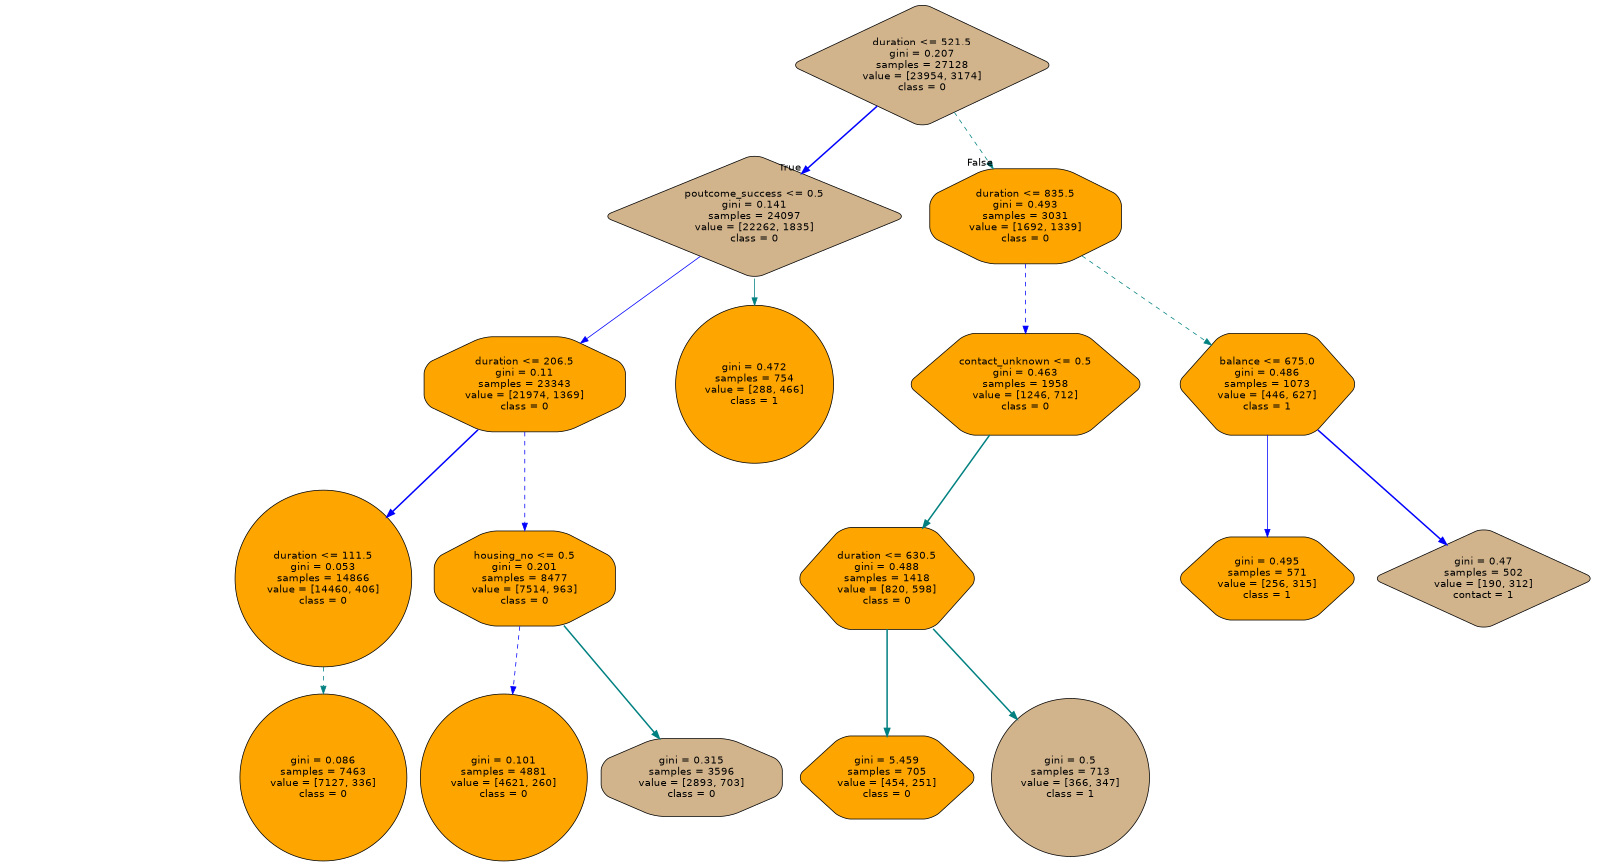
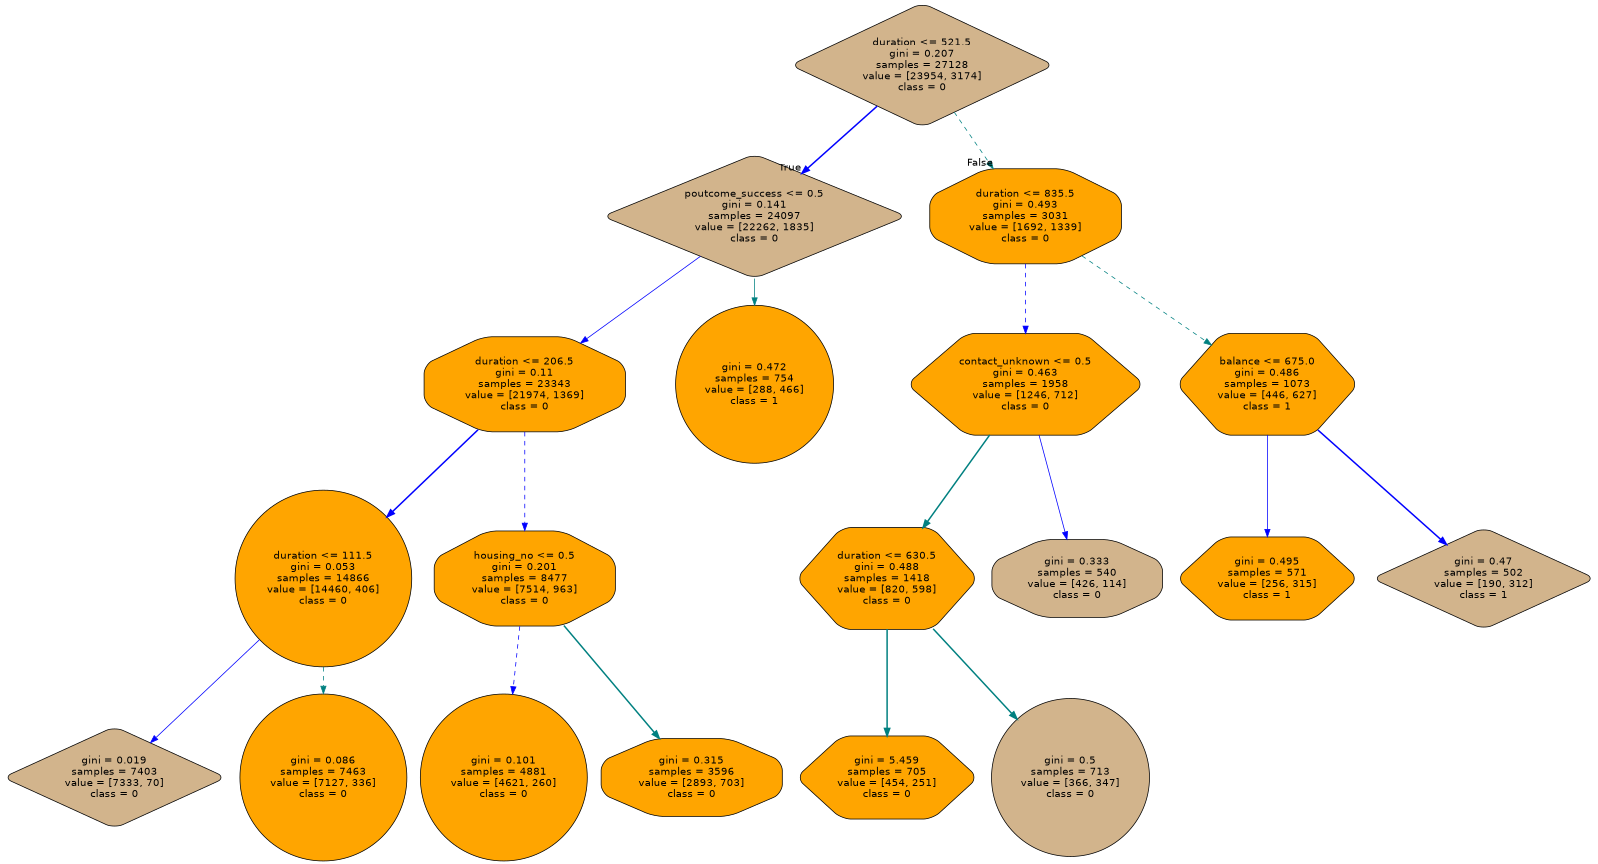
node "gini = 0.333 samples = 540 value = [426, 114] class = 0": added
node "gini = 0.47 samples = 502 value = [190, 312] contact = 1": label "gini = 0.47 samples = 502 value = [190, 312] contact = 1" -> "gini = 0.47 samples = 502 value = [190, 312] class = 1"
node "gini = 0.019 samples = 7403 value = [7333, 70] class = 0": added
node "gini = 0.315 samples = 3596 value = [2893, 703] class = 0": fillcolor tan -> orange
node "gini = 0.5 samples = 713 value = [366, 347] class = 1": label "gini = 0.5 samples = 713 value = [366, 347] class = 1" -> "gini = 0.5 samples = 713 value = [366, 347] class = 0"
